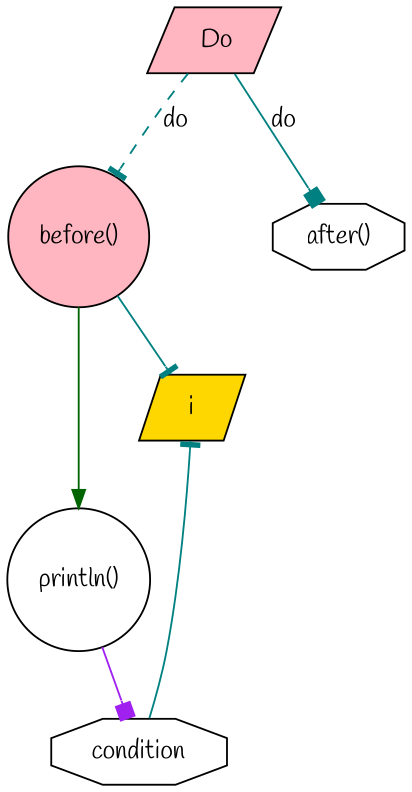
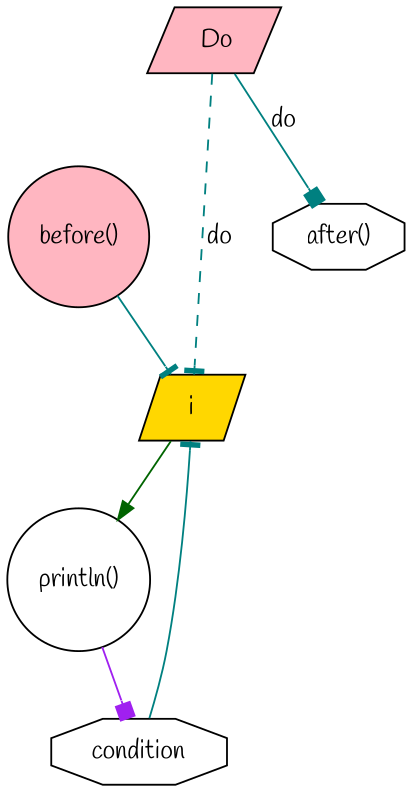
edge "Do" -> "before()": now "Do" -> "i"
edge "before()" -> "println()": now "i" -> "println()"
